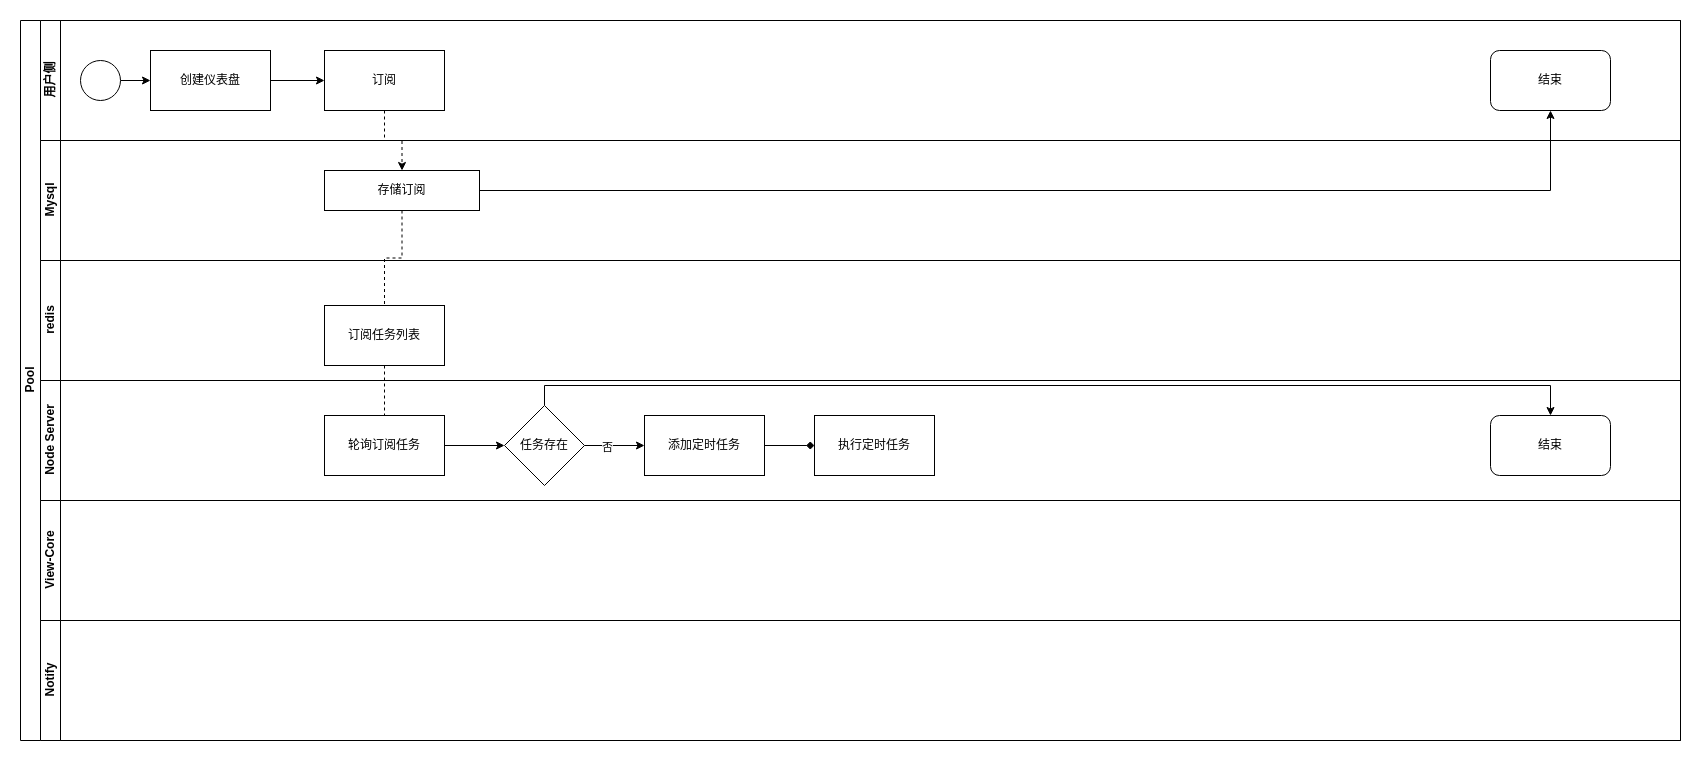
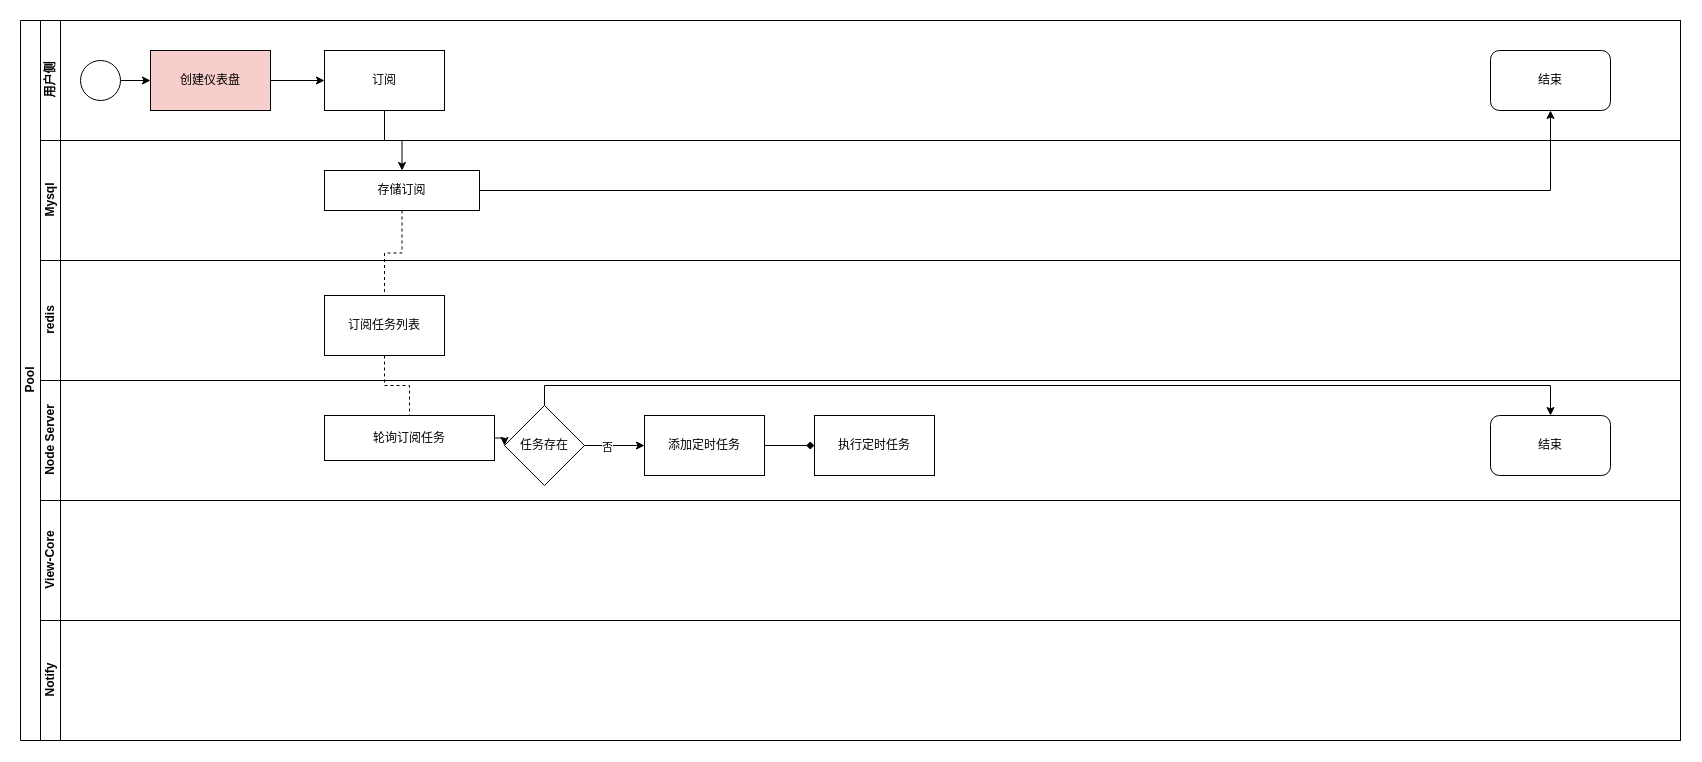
node "创建仪表盘": fillcolor #ffffff -> #f8cecc
edge "订阅" -> "存储订阅": style dashed -> solid
node "订阅任务列表": moved (385, 336) -> (385, 326)
node "轮询订阅任务": size 120x60 -> 170x45
